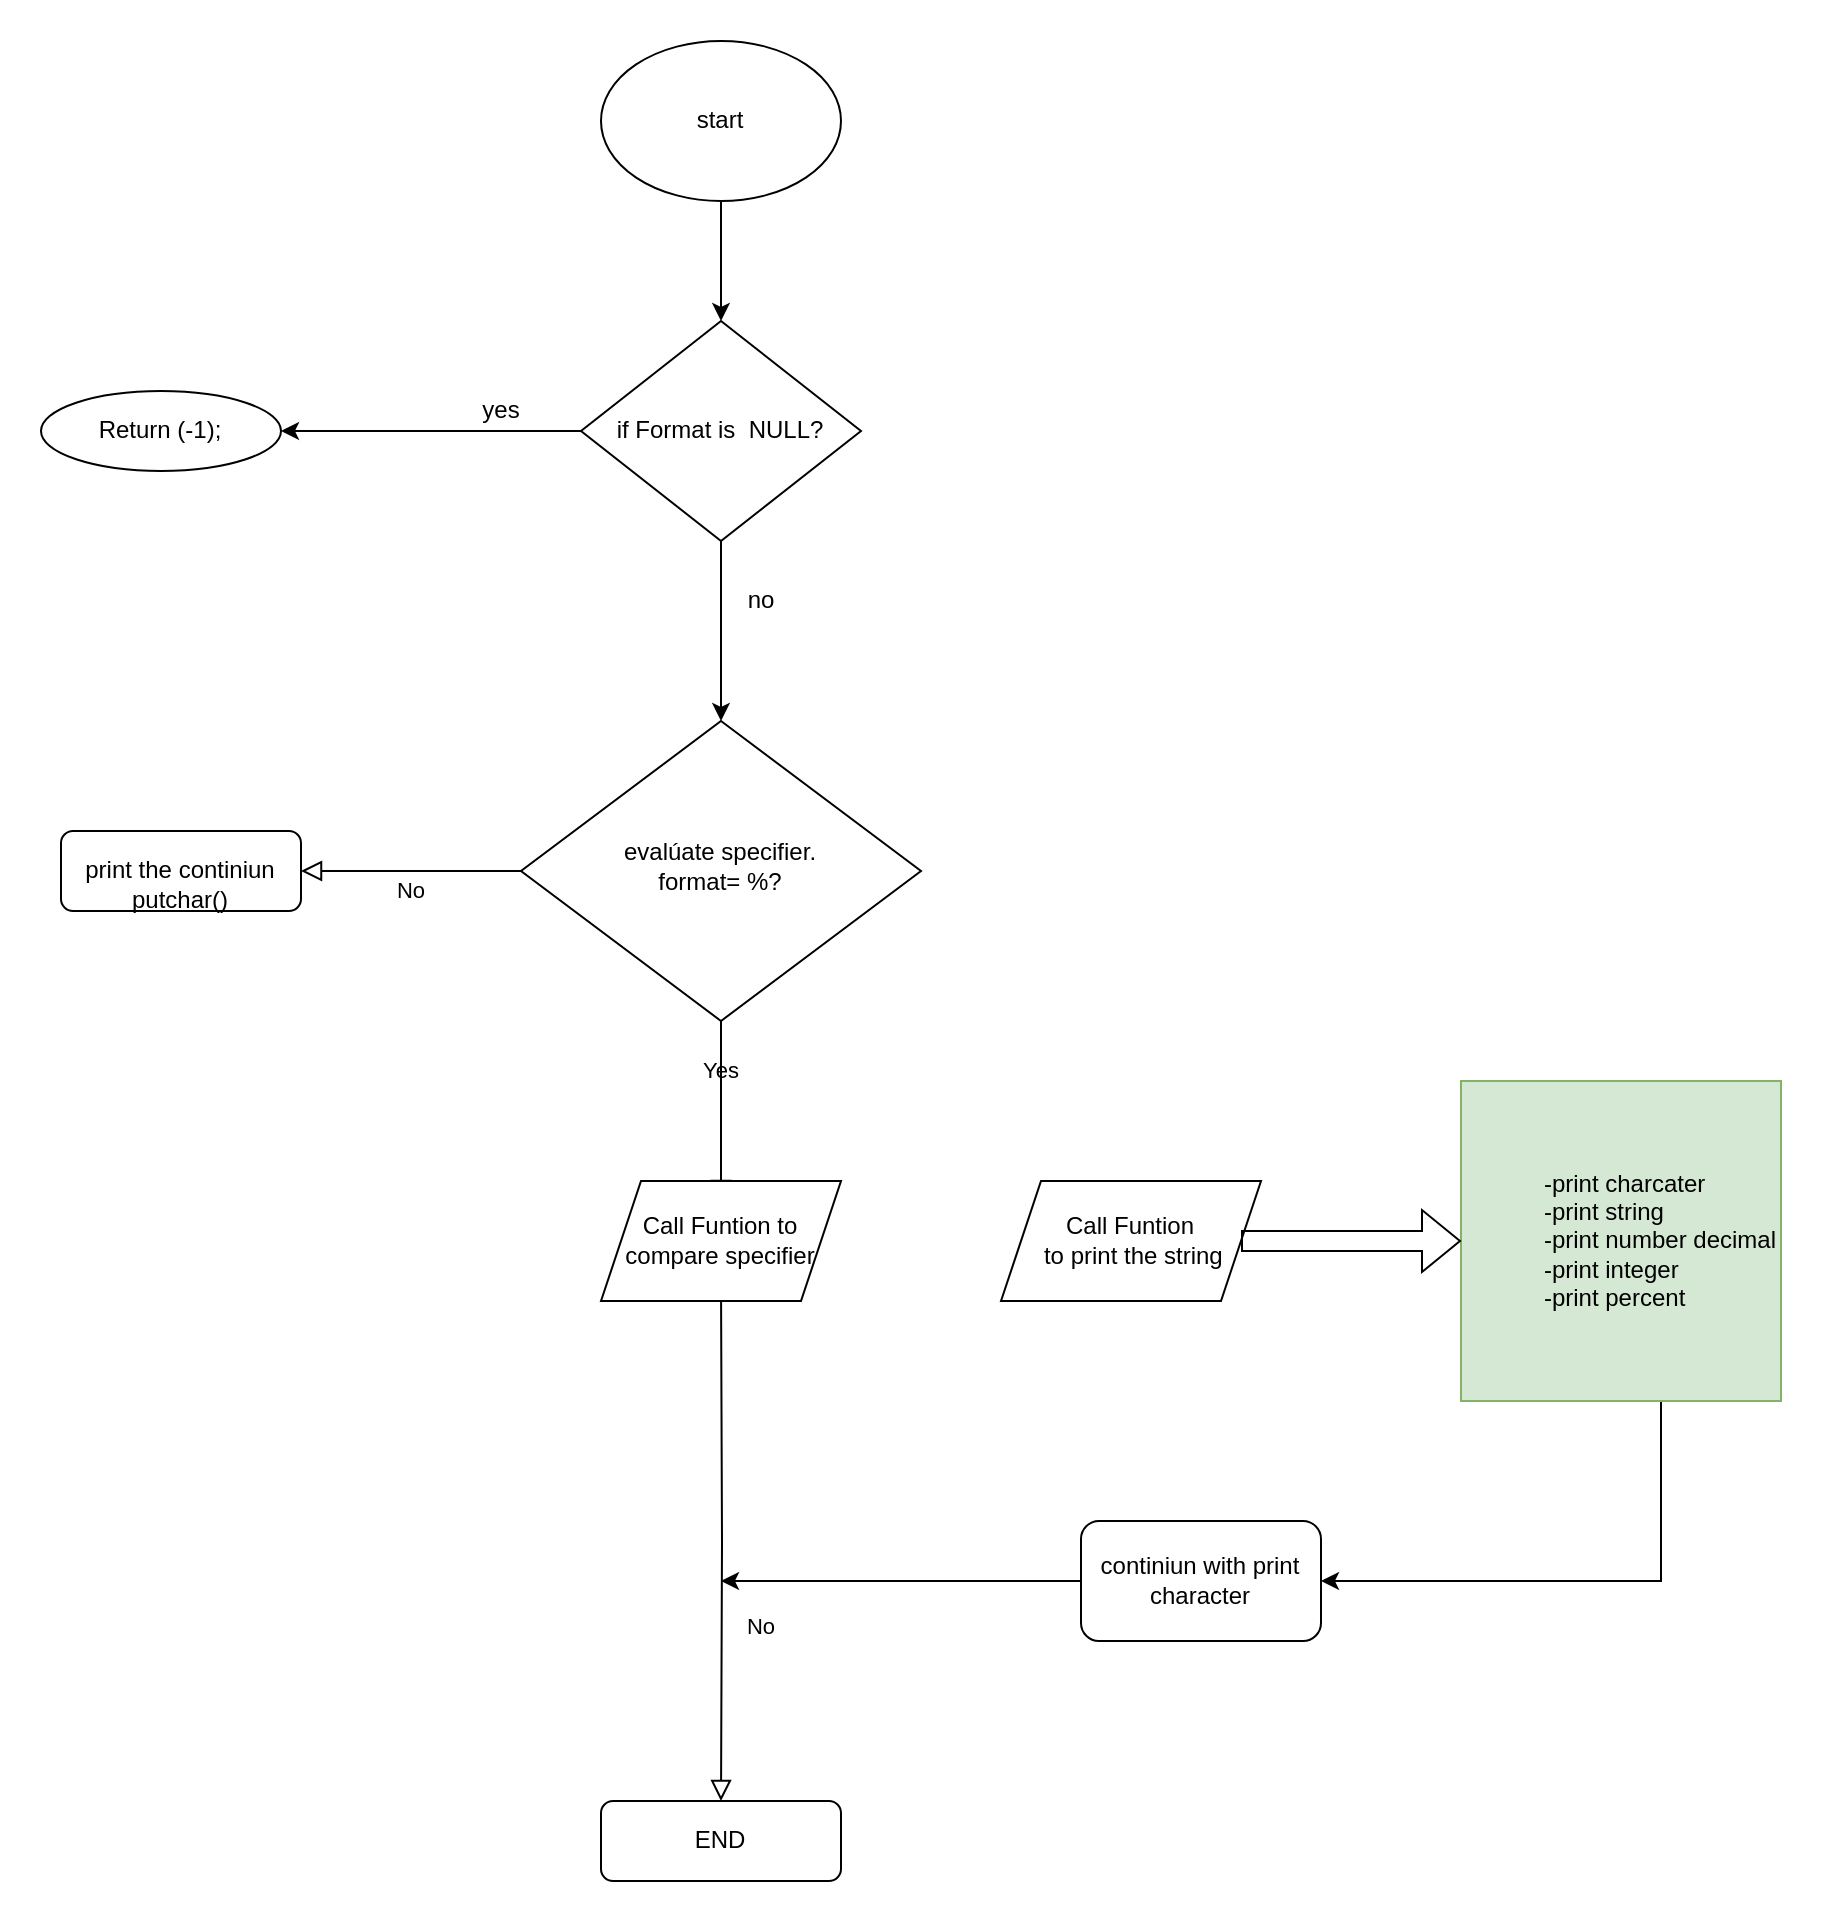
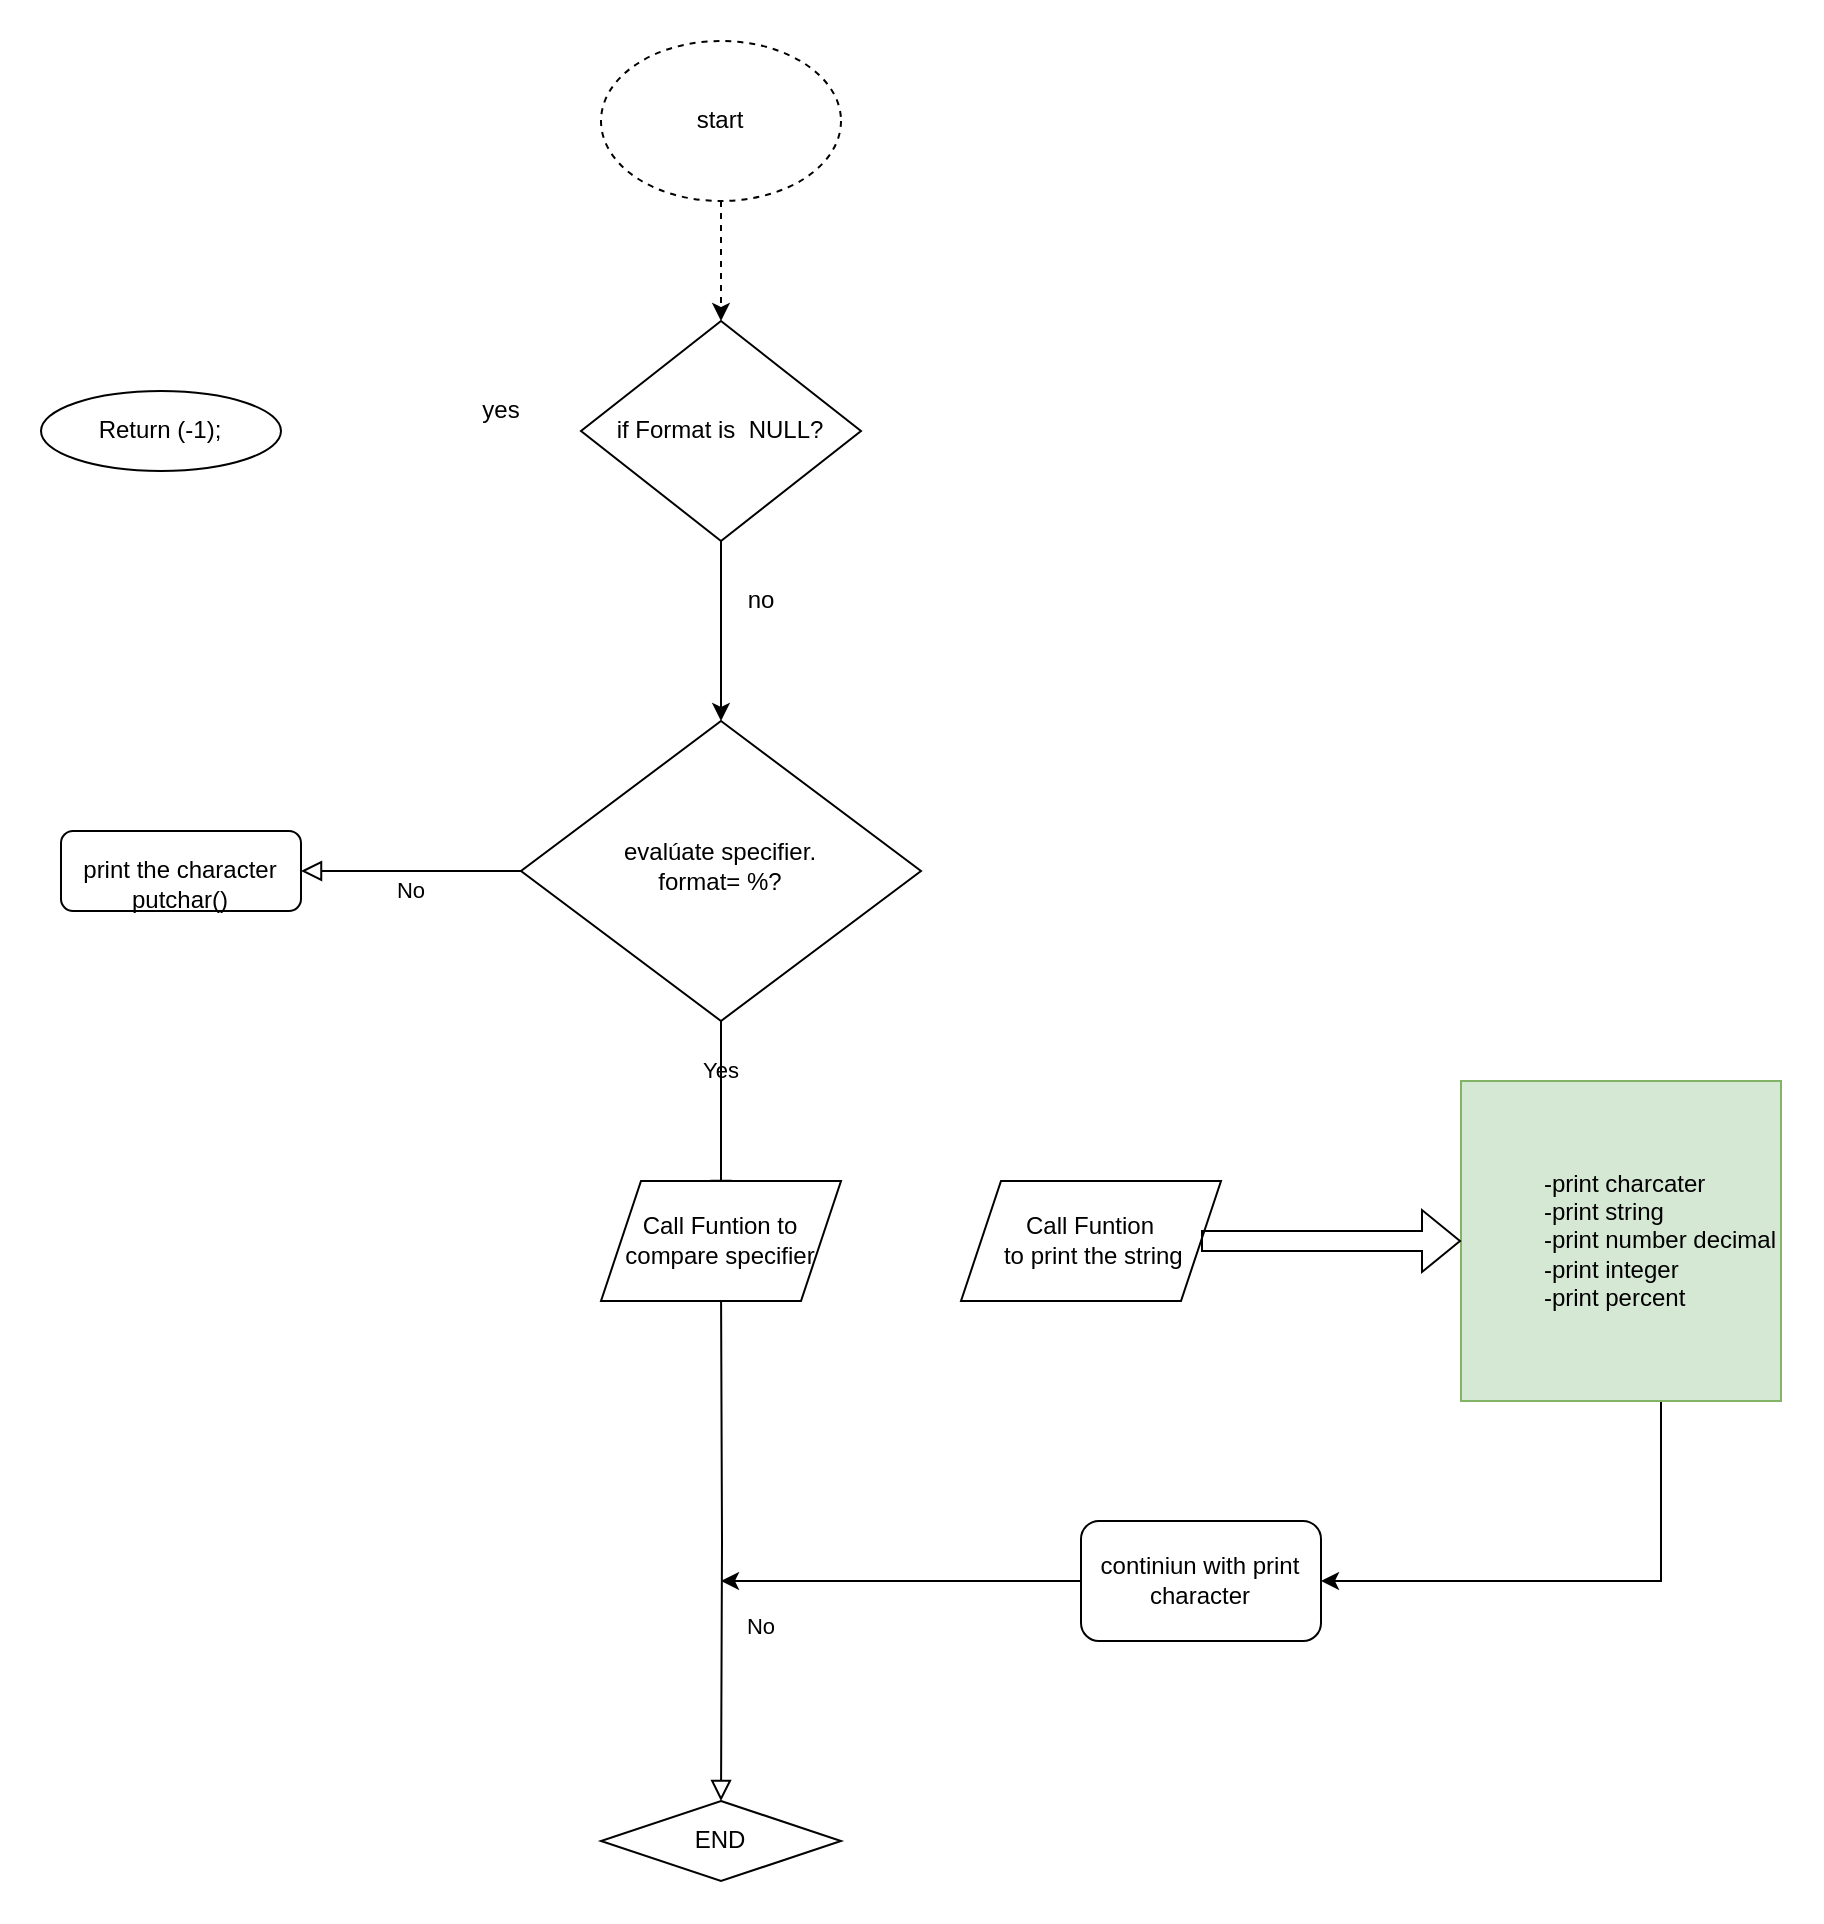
node "start": style solid -> dashed
edge "start" -> "if Format is NULL?": style solid -> dashed
edge "if Format is NULL?" -> "Return (-1);": removed
node "print the continiun putchar()": label "print the continiun putchar()" -> "print the character putchar()"
node "Call Funtion to print the string": moved (1131, 1241) -> (1091, 1241)
node "END": shape rounded rectangle -> diamond
